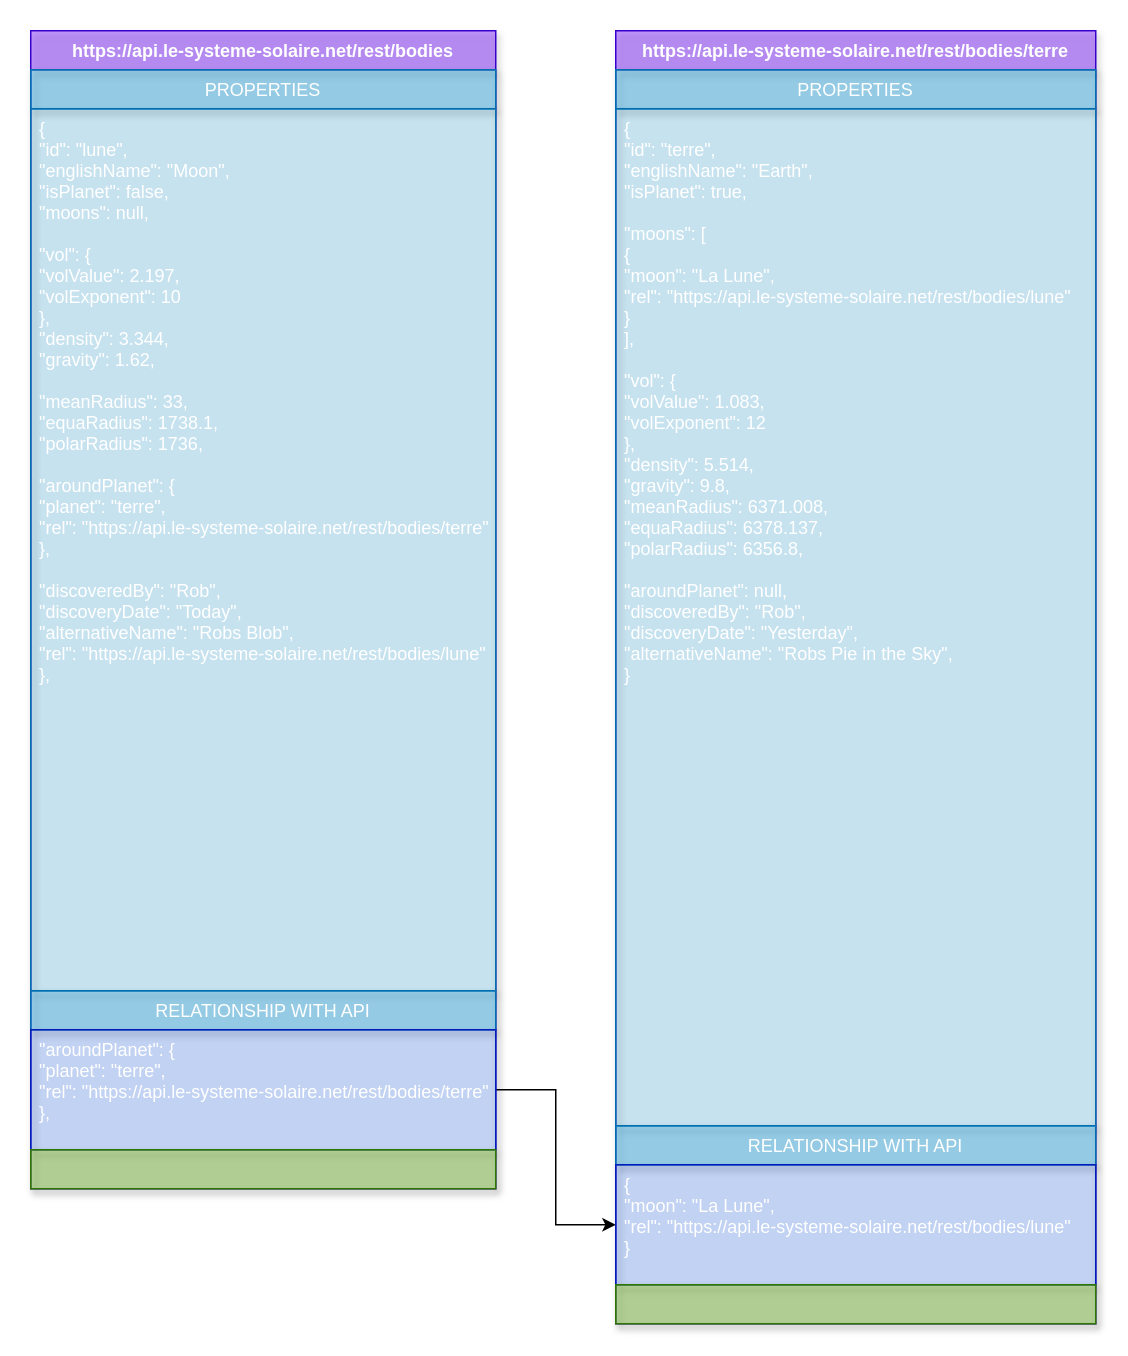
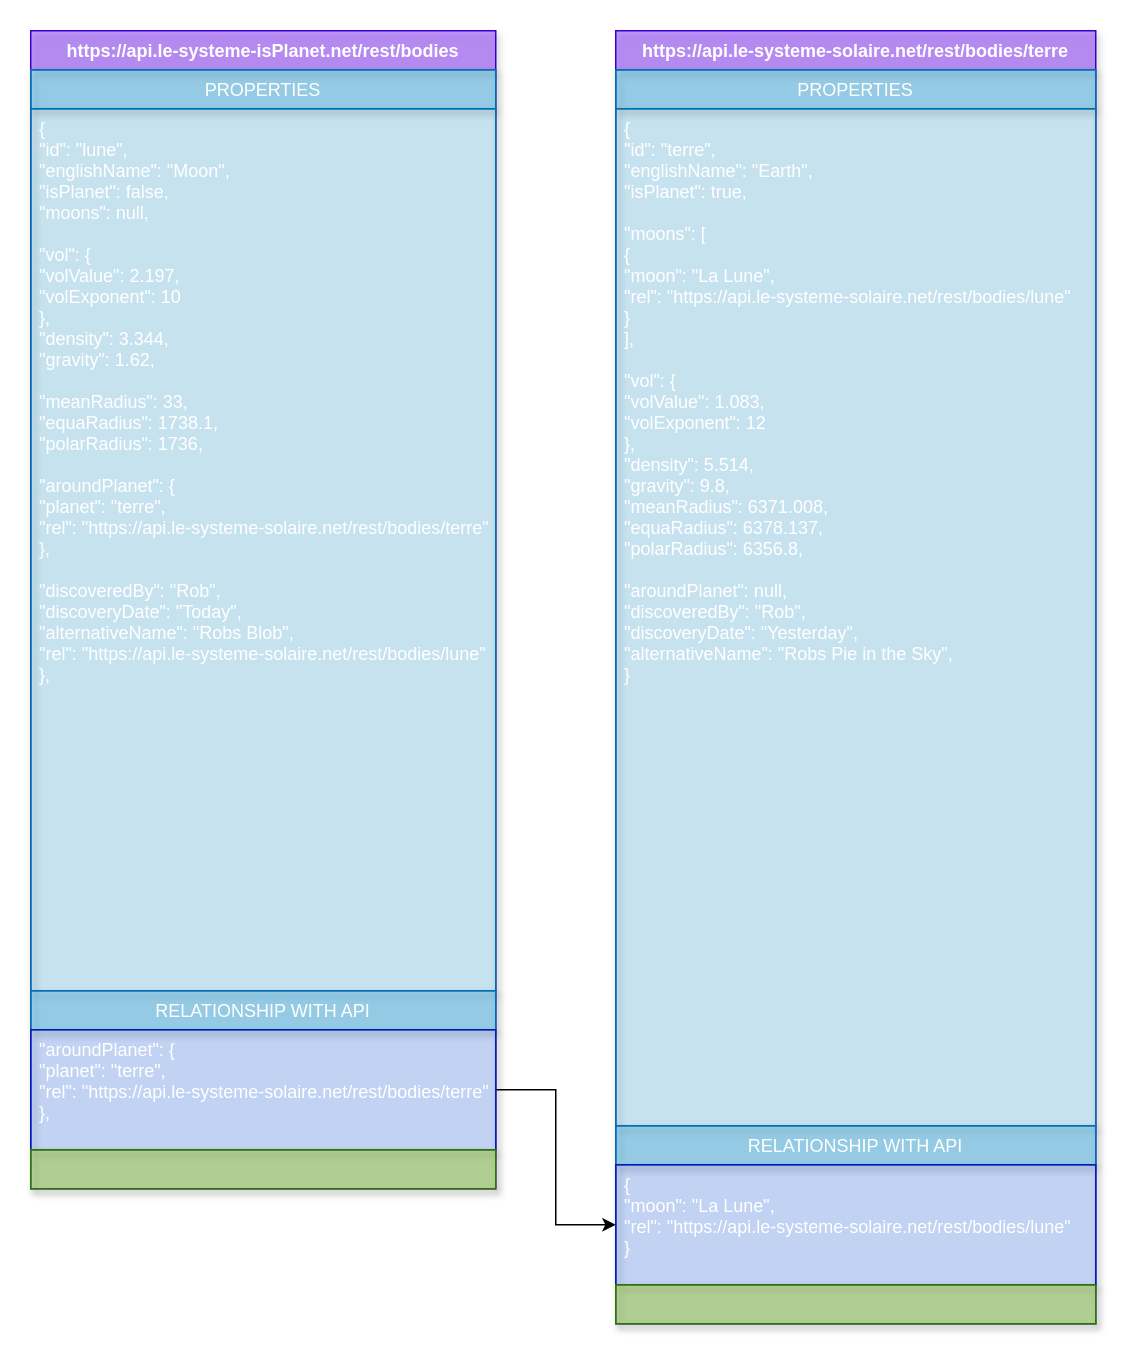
node "https://api.le-systeme-solaire.net/rest/bodies": label "https://api.le-systeme-solaire.net/rest/bodies" -> "https://api.le-systeme-isPlanet.net/rest/bodies"
